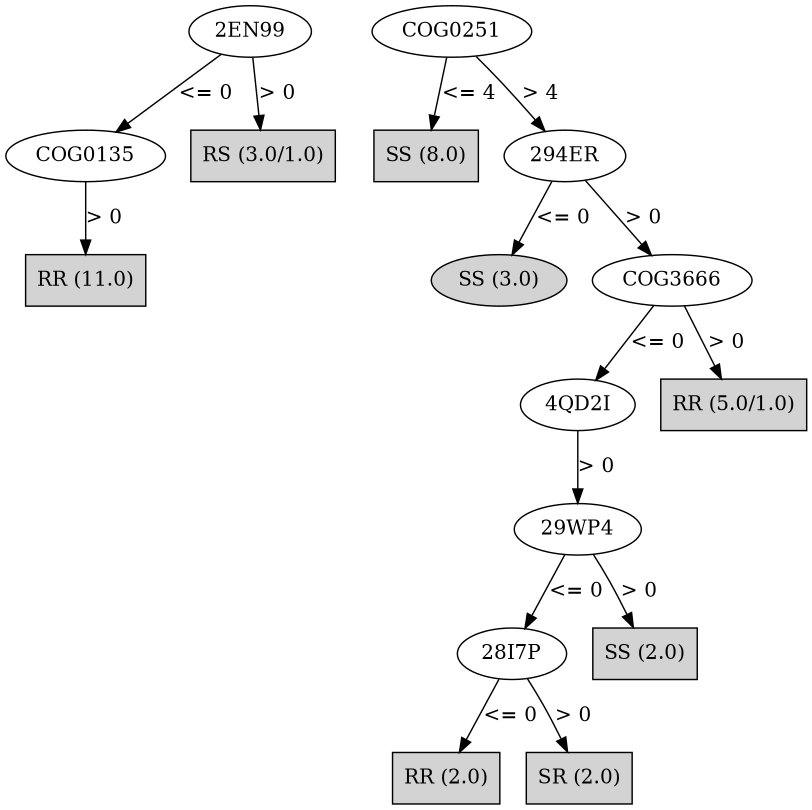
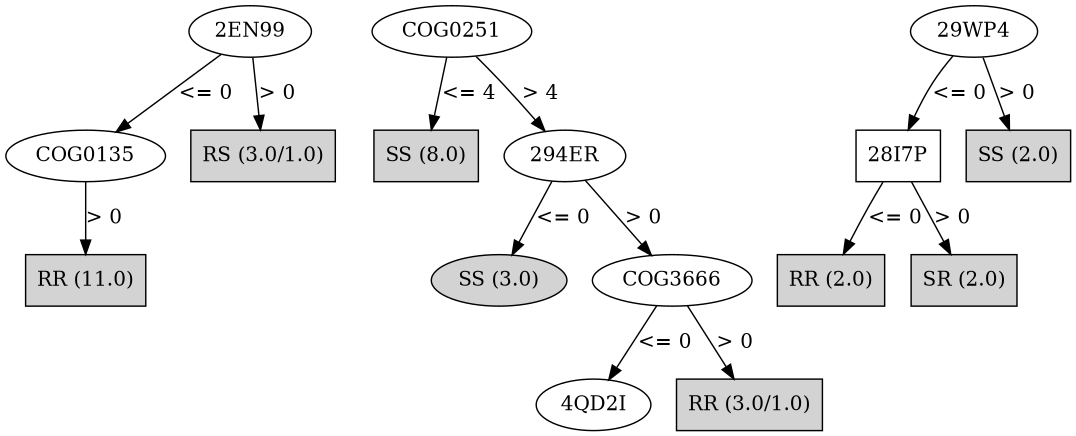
node "RR (5.0/1.0)": label "RR (5.0/1.0)" -> "RR (3.0/1.0)"
edge "4QD2I" -> "29WP4": removed, label "> 0"
node "28I7P": shape ellipse -> box
